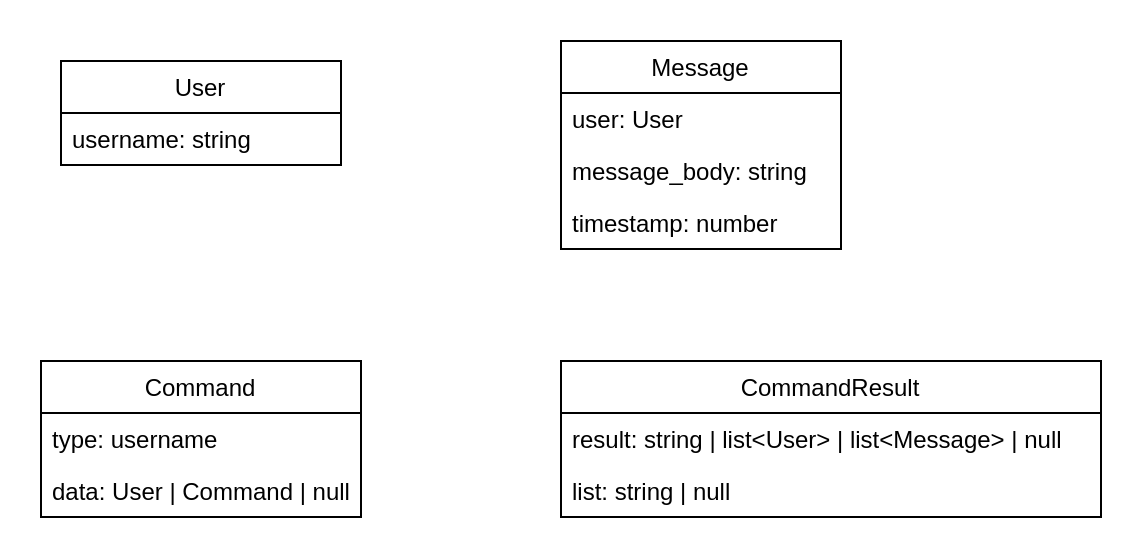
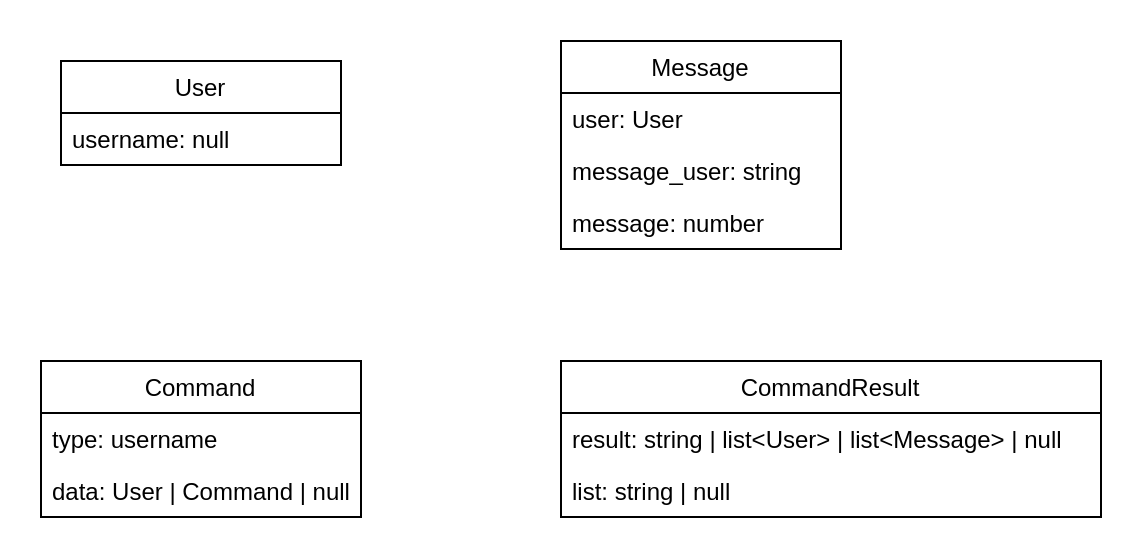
node "username: string": label "username: string" -> "username: null"
node "message_body: string": label "message_body: string" -> "message_user: string"
node "timestamp: number": label "timestamp: number" -> "message: number"
